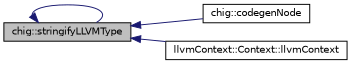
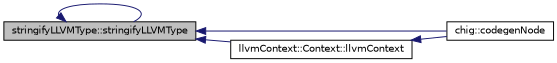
node "chig::stringifyLLVMType": label "chig::stringifyLLVMType" -> "stringifyLLVMType::stringifyLLVMType"
edge "chig::codegenNode" -> "llvmContext::Context::llvmContext": added
